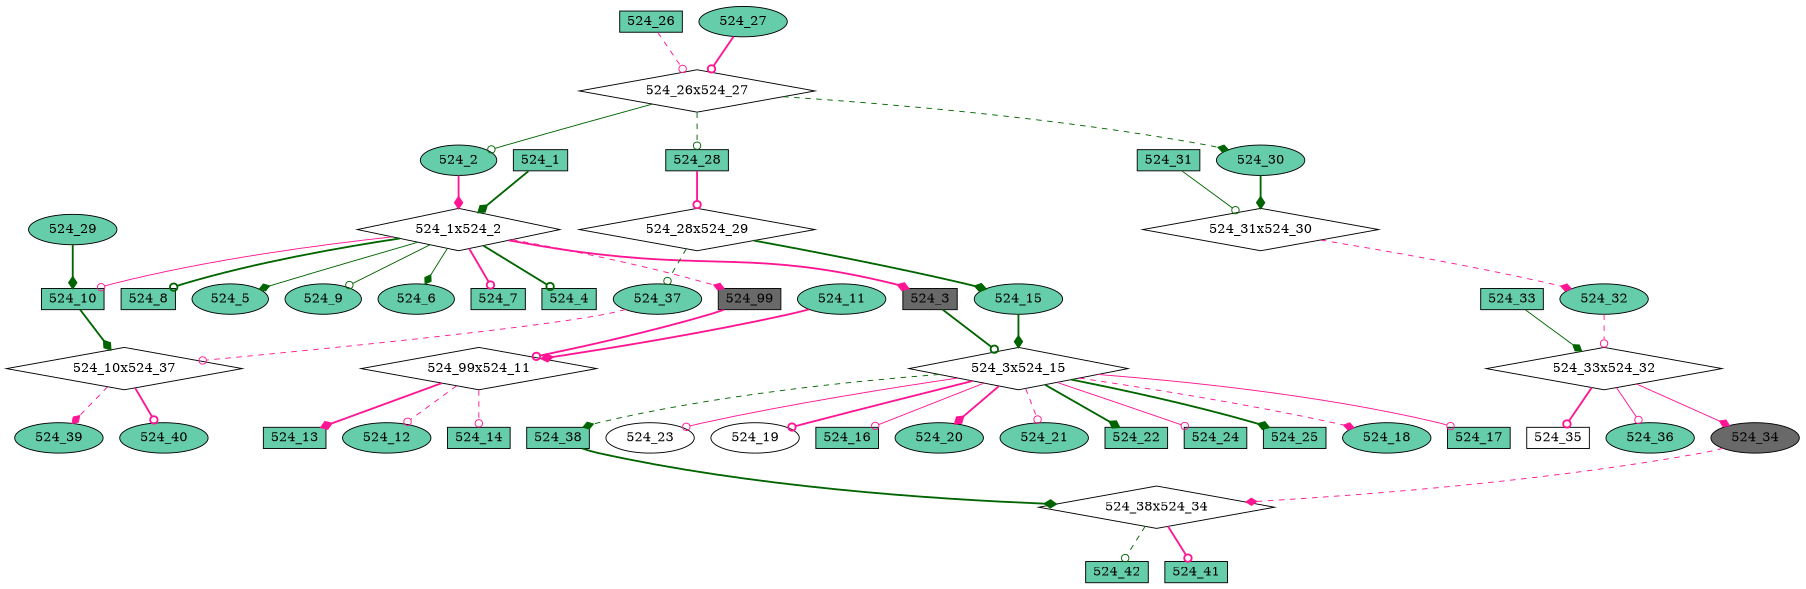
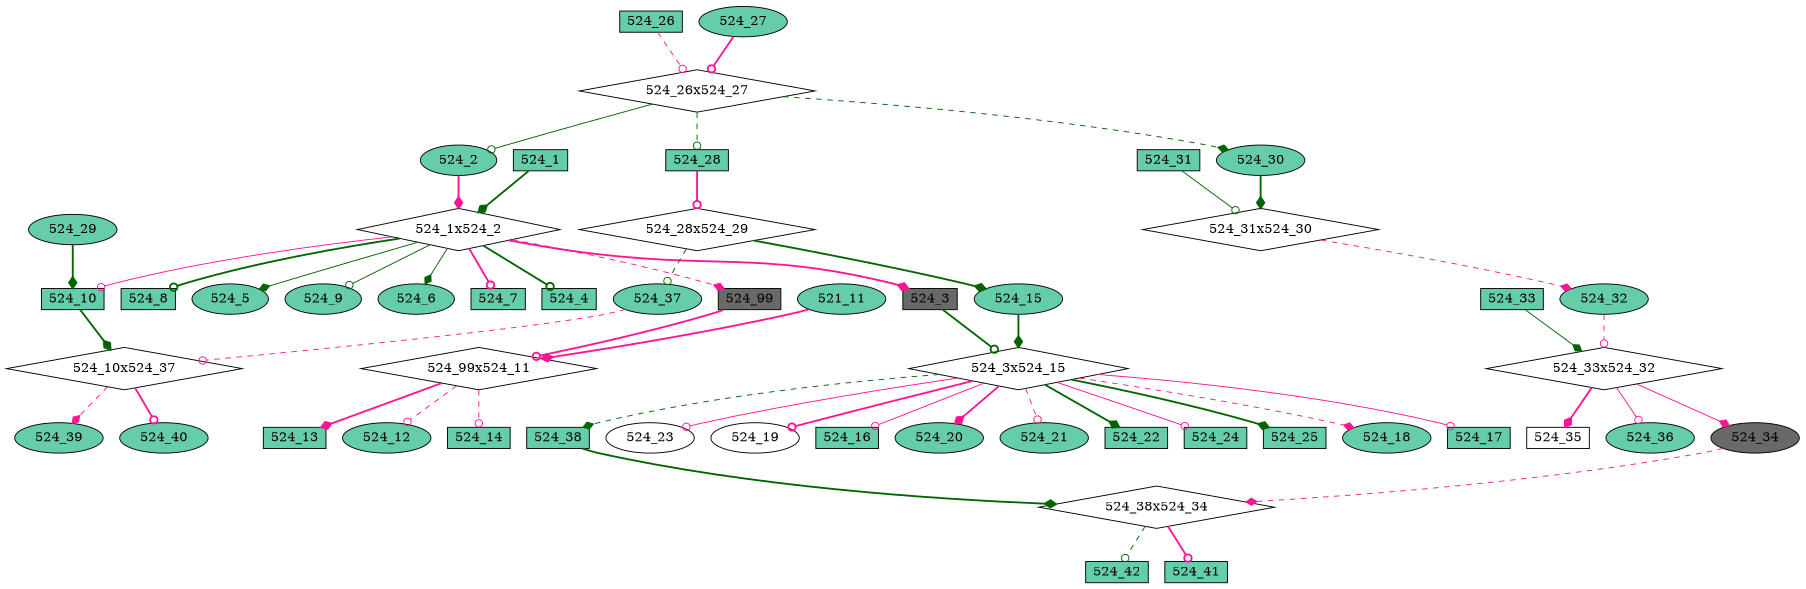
node "524_11": label "524_11" -> "521_11"
edge "524_33x524_32" -> "524_35": arrowhead odot -> diamond
